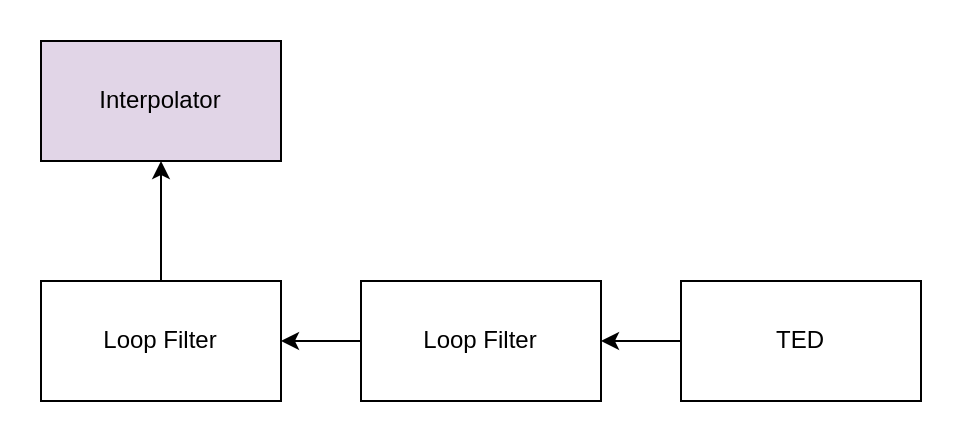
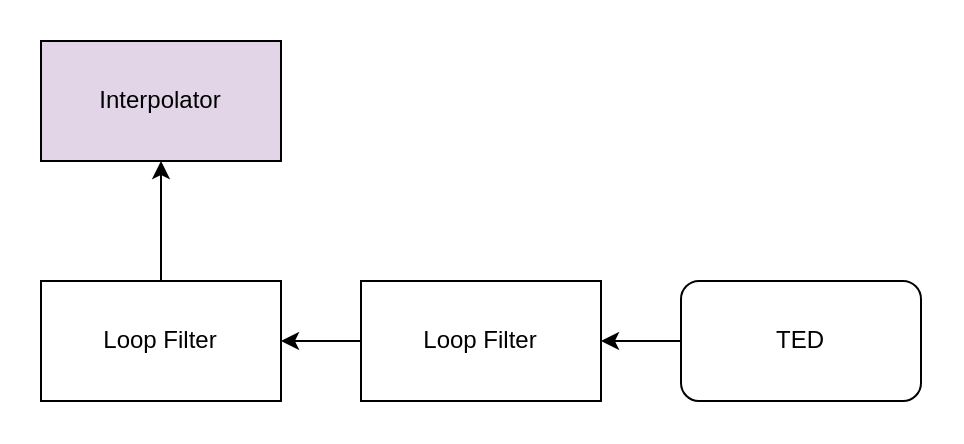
node "TED": shape rectangle -> rounded rectangle
